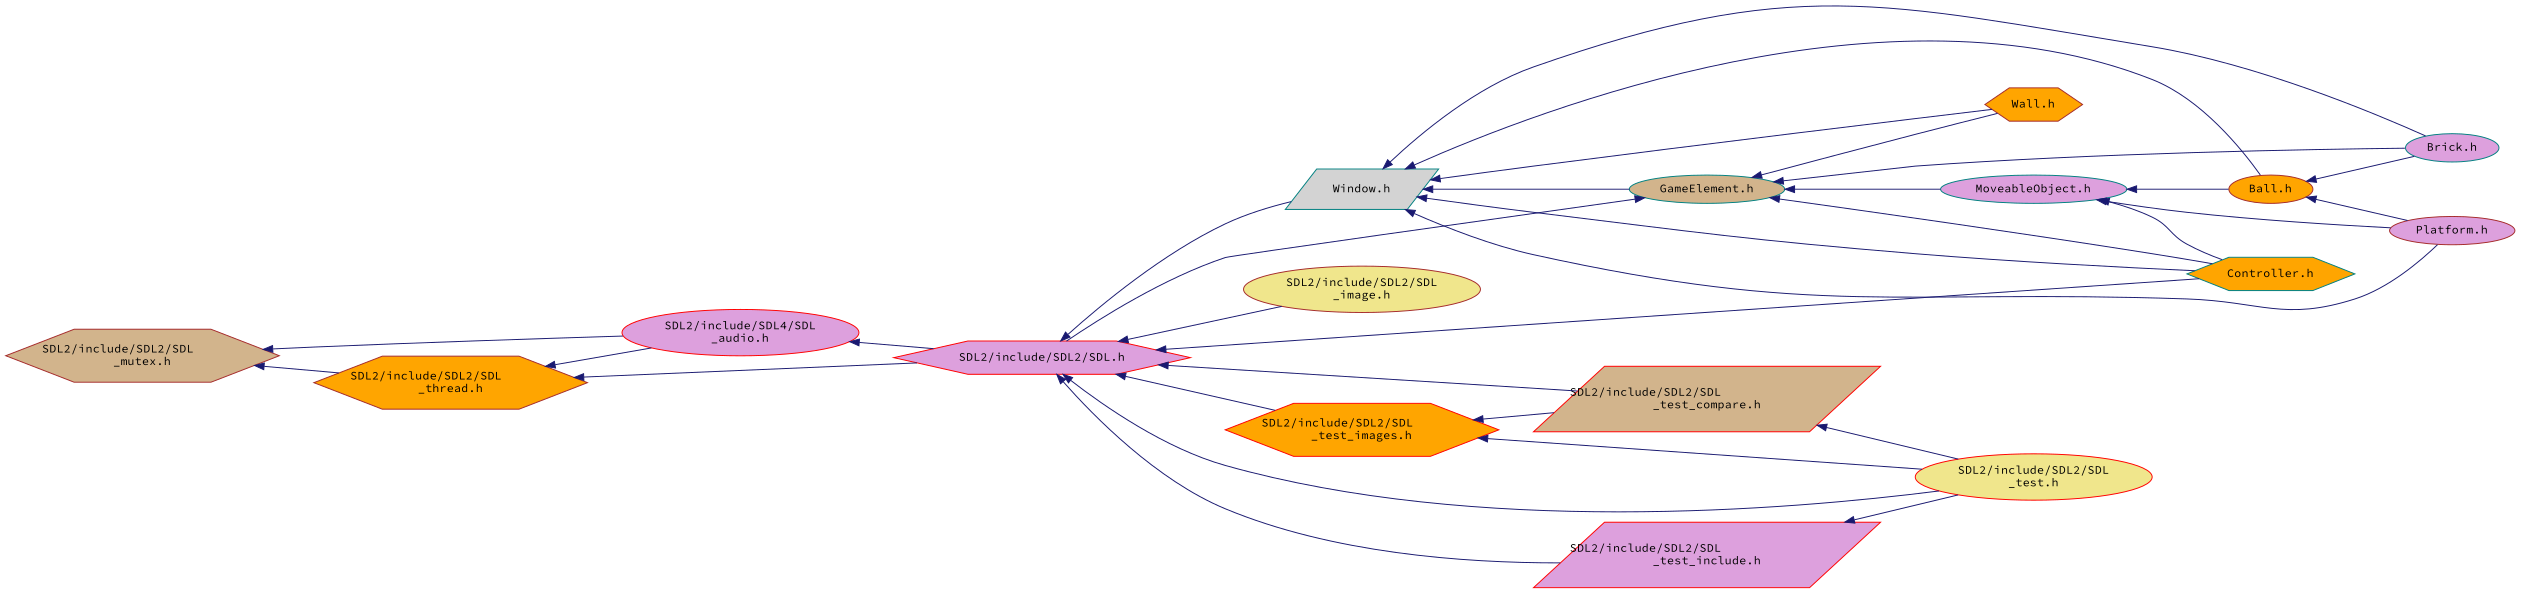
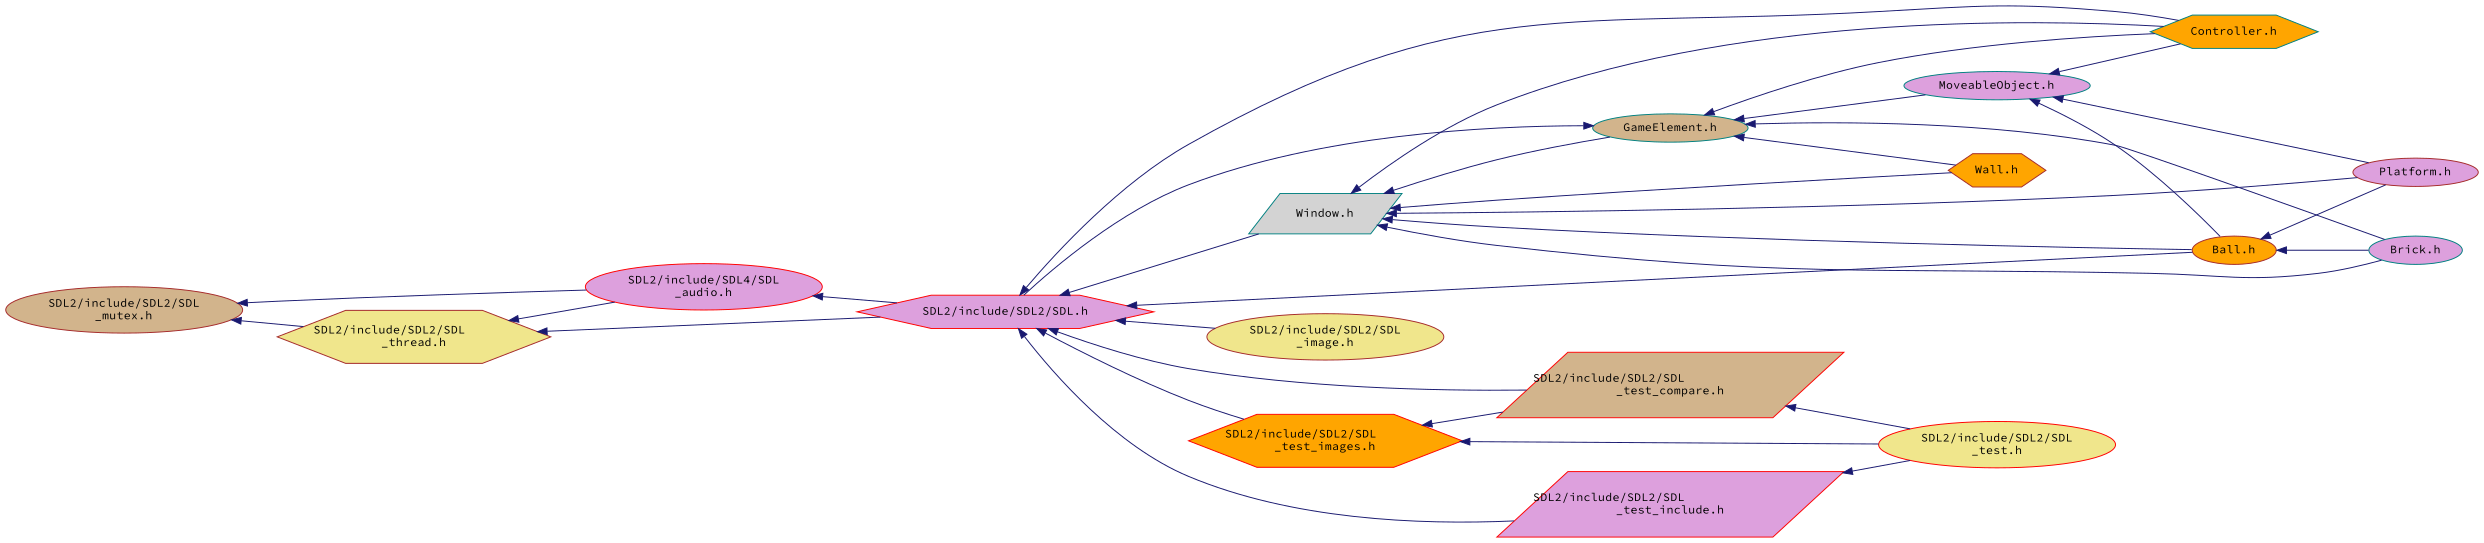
node "SDL2/include/SDL2/SDL _mutex.h": shape hexagon -> ellipse
node "SDL2/include/SDL2/SDL _thread.h": fillcolor orange -> khaki
edge "SDL2/include/SDL2/SDL _test.h" -> "SDL2/include/SDL2/SDL.h": now "Ball.h" -> "SDL2/include/SDL2/SDL.h"
